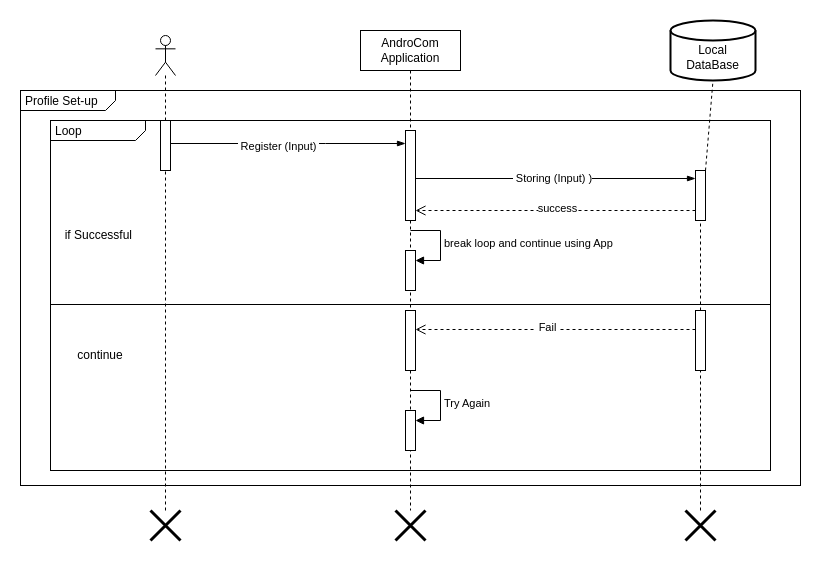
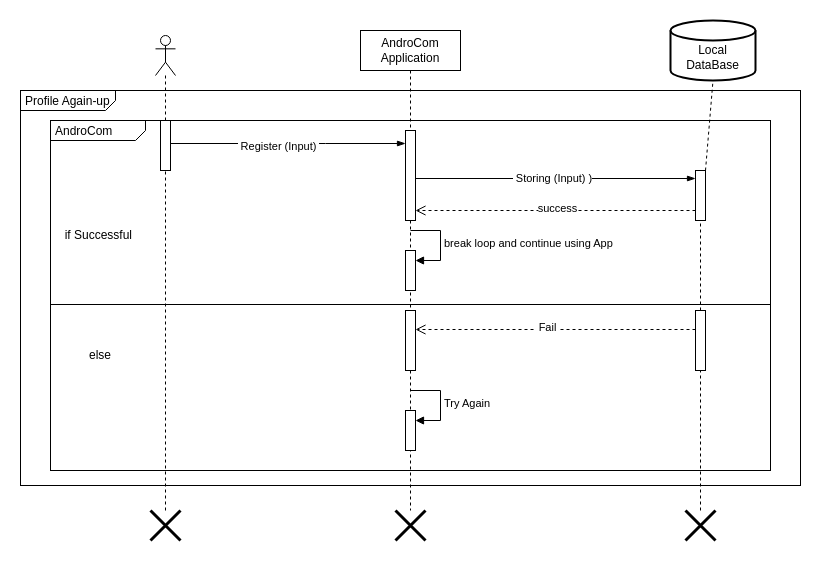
node "Profile Set-up": label "Profile Set-up" -> "Profile Again-up"
node "Loop": label "Loop" -> "AndroCom"
node "continue": label "continue" -> "else"
